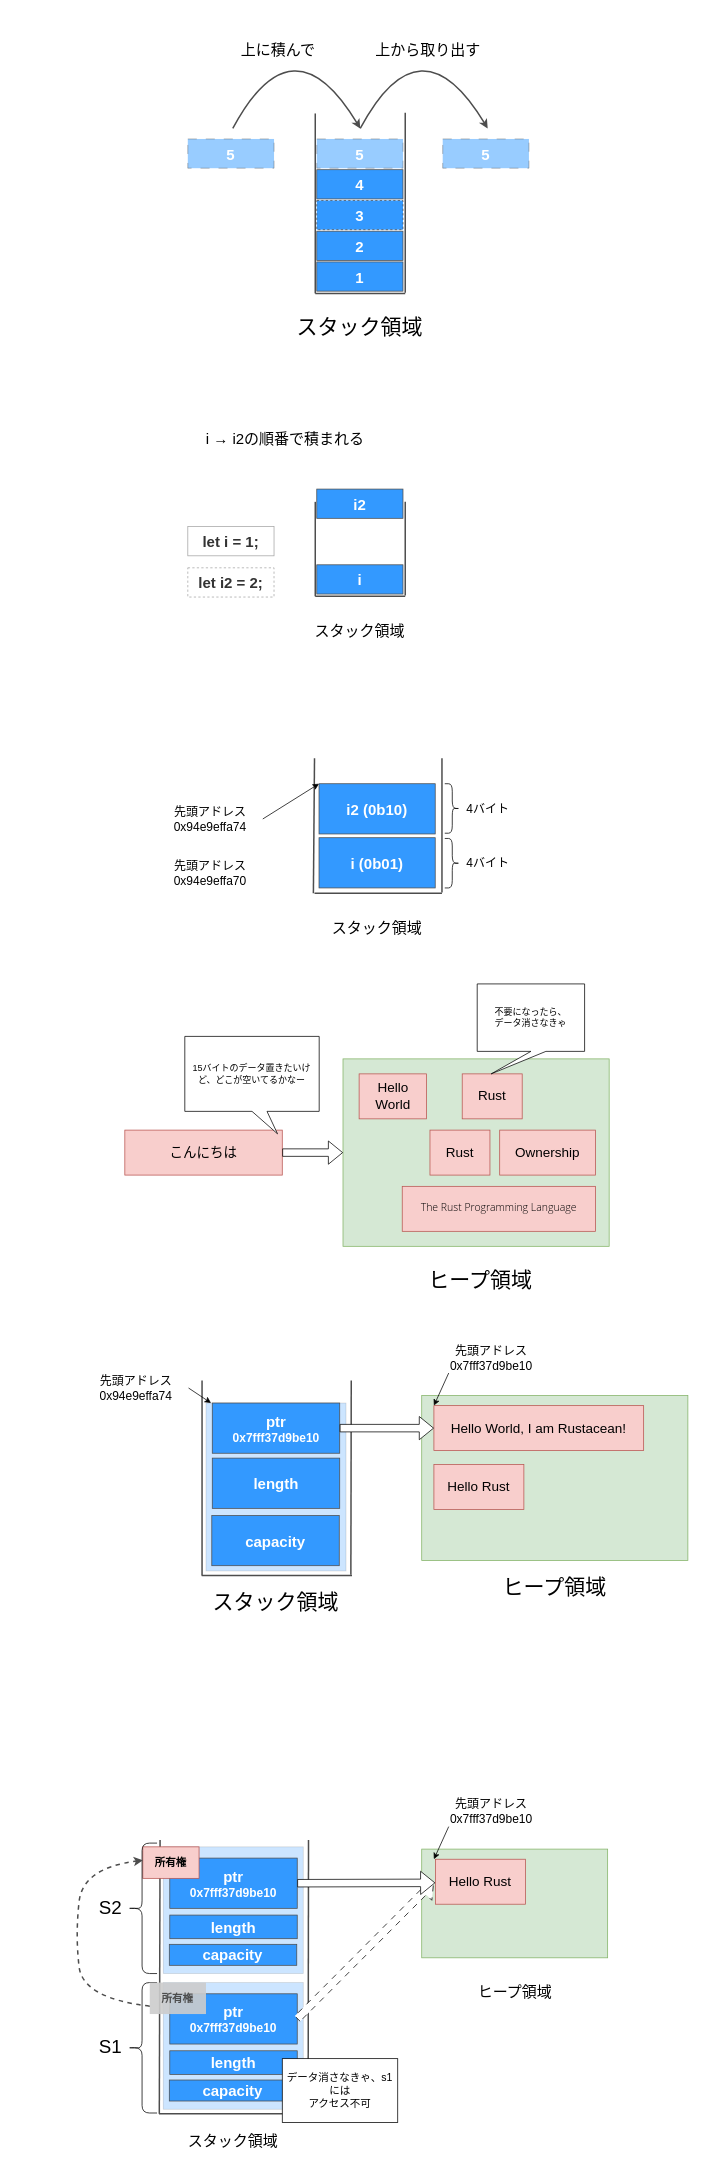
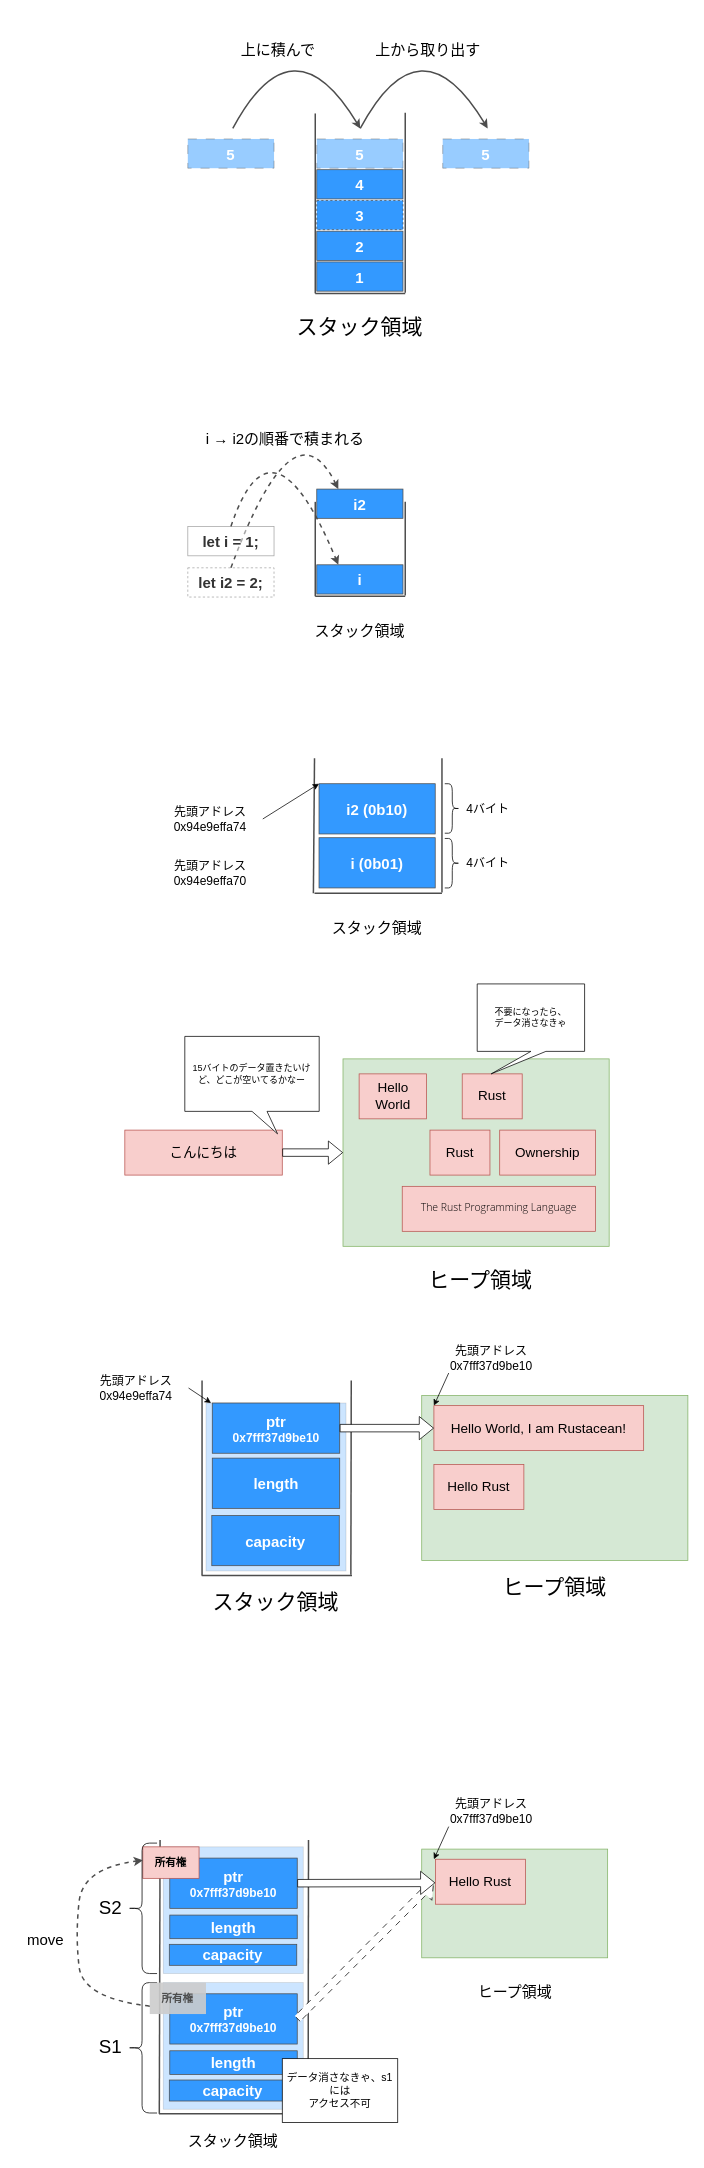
edge "let i2 = 2;" -> "i2": added
edge "let i = 1;" -> "i": added
node "move": added
